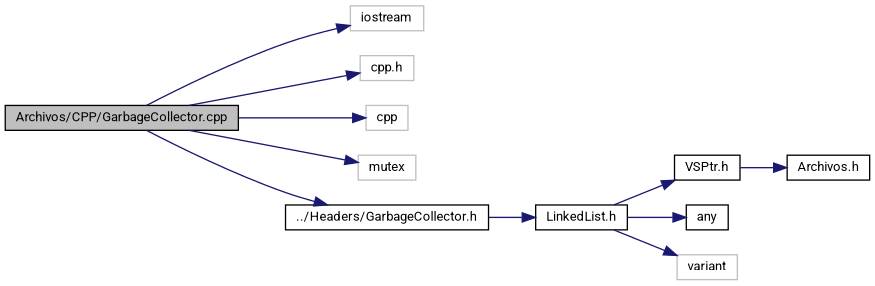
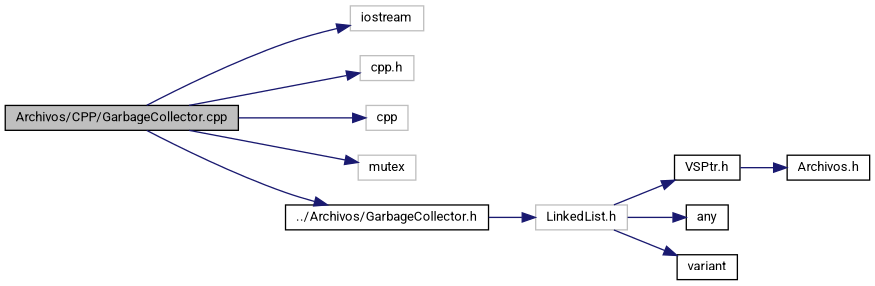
node "../Headers/GarbageCollector.h": label "../Headers/GarbageCollector.h" -> "../Archivos/GarbageCollector.h"
node "LinkedList.h": color black -> grey75
node "variant": color grey75 -> black
